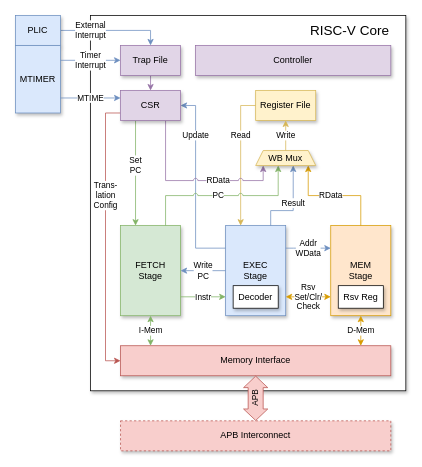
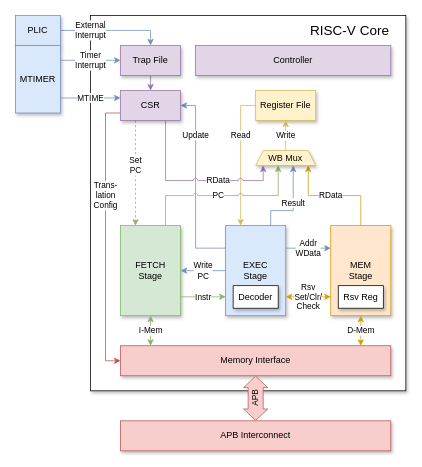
edge "CSR" -> "FETCH Stage": style solid -> dashed
node "APB Interconnect": style dashed -> solid
